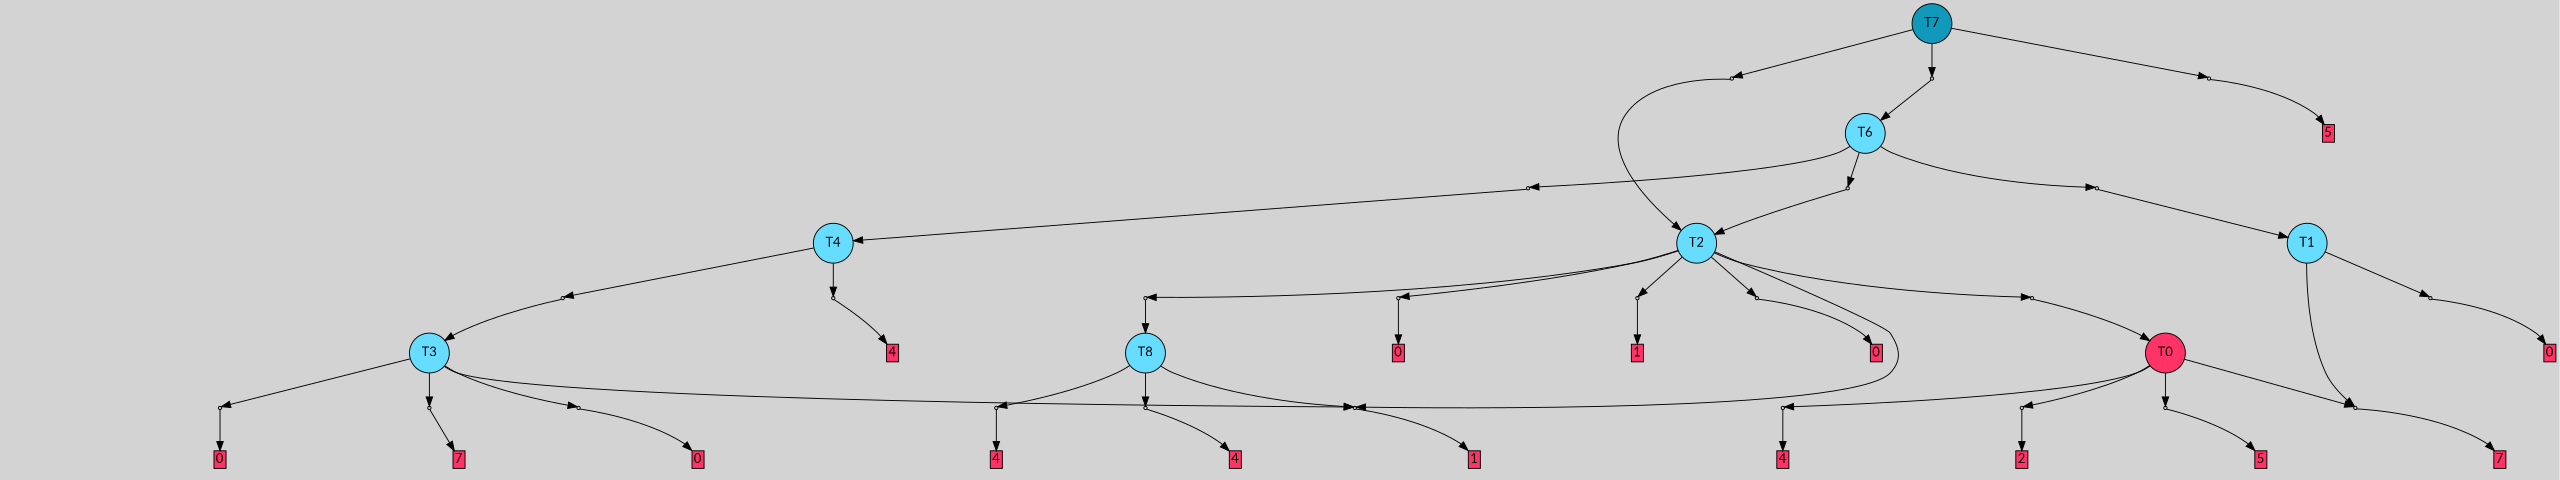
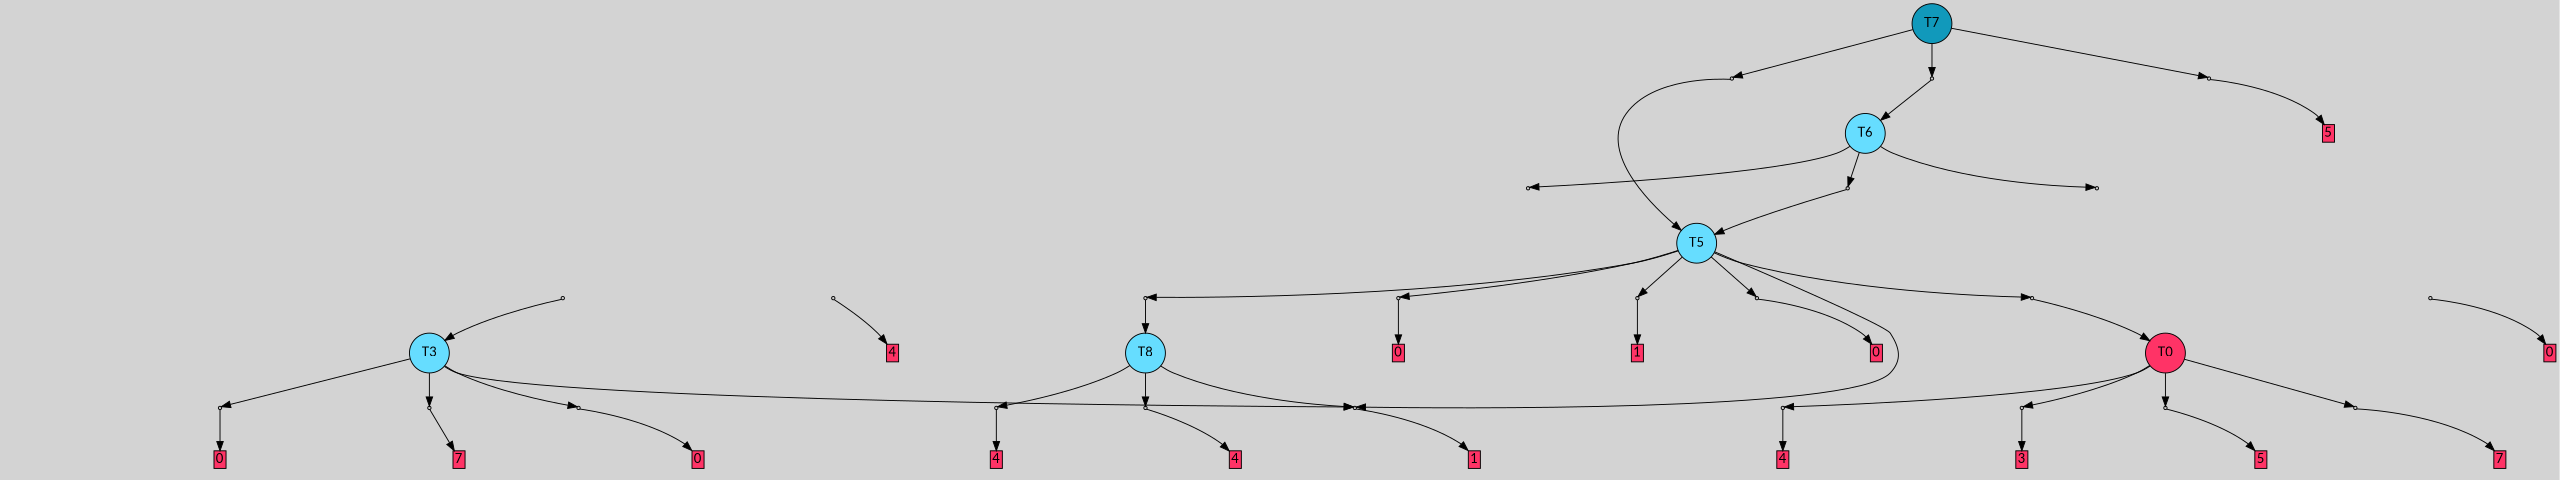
node "T4": removed
node "T2": label "T2" -> "T5"
node "T1": removed
node "2": label "2" -> "3"
